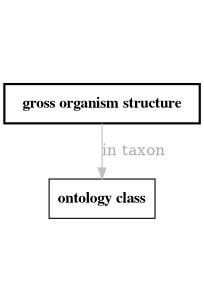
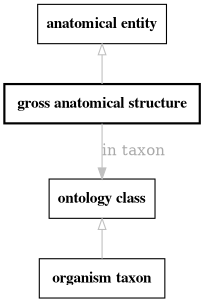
node "anatomical entity": added
node "gross organism structure": label "gross organism structure" -> "gross anatomical structure"
node "organism taxon": added
